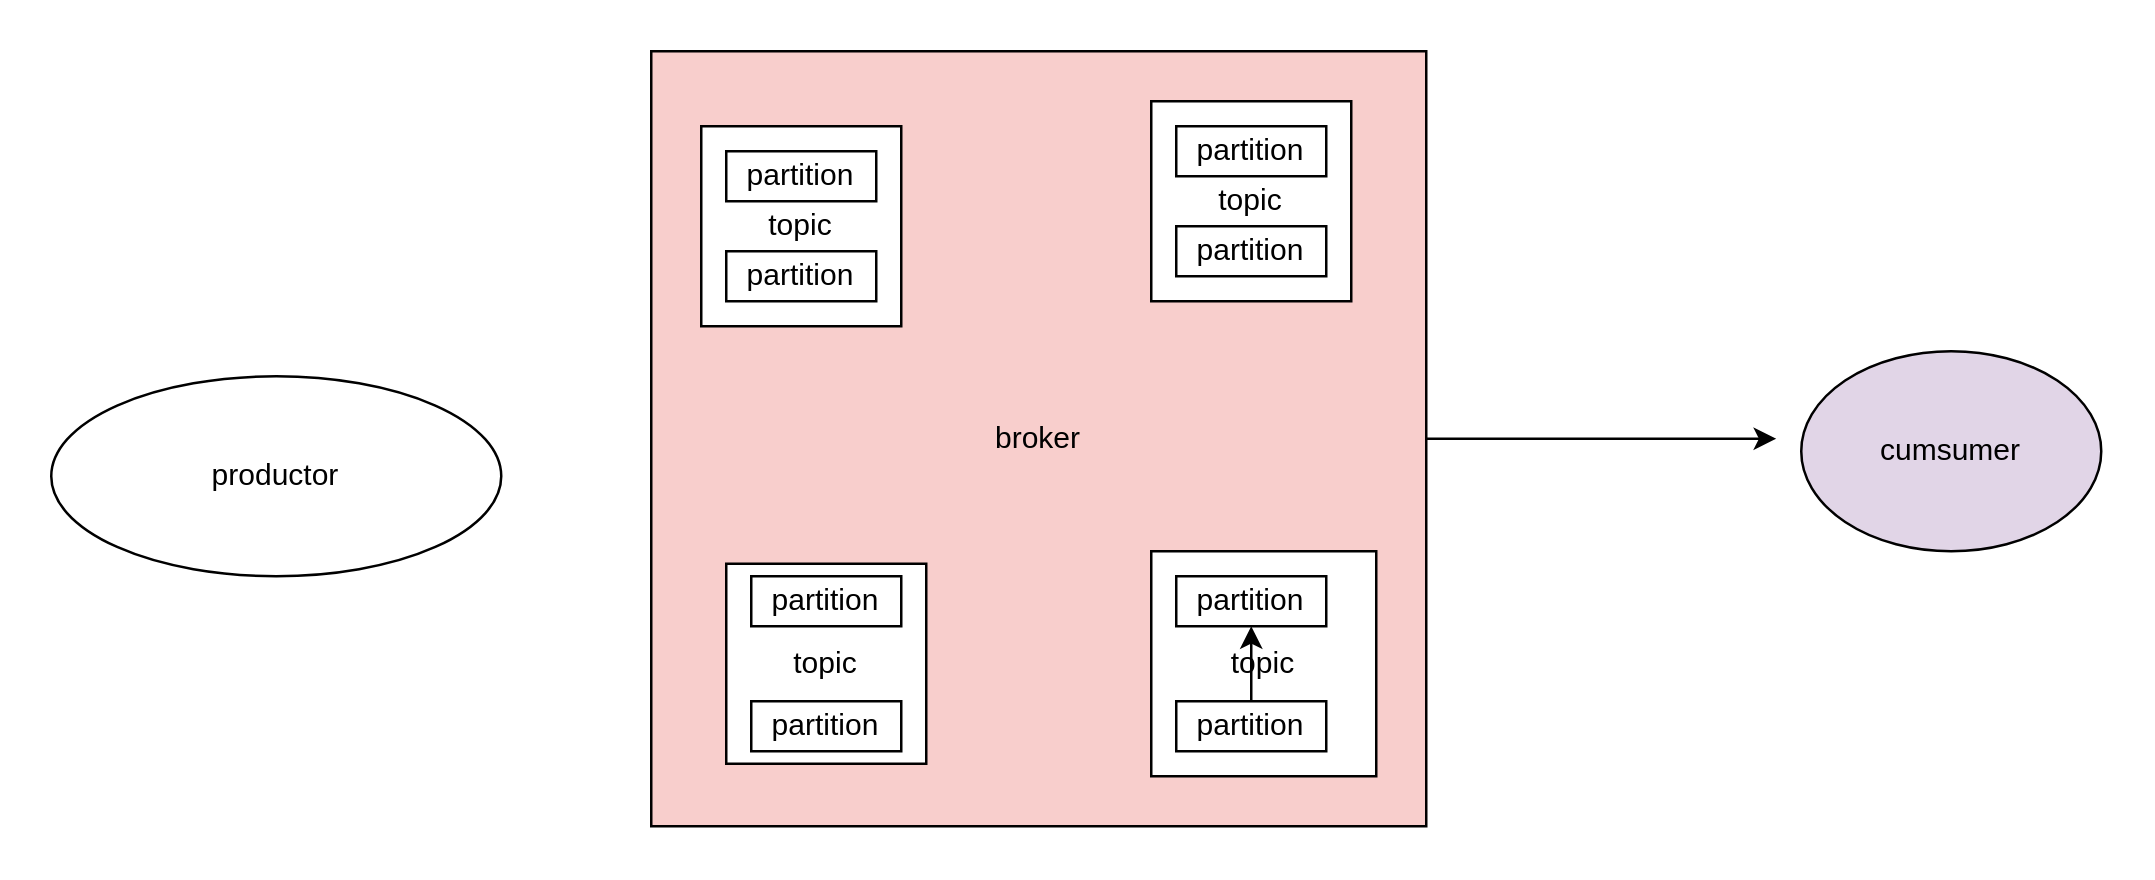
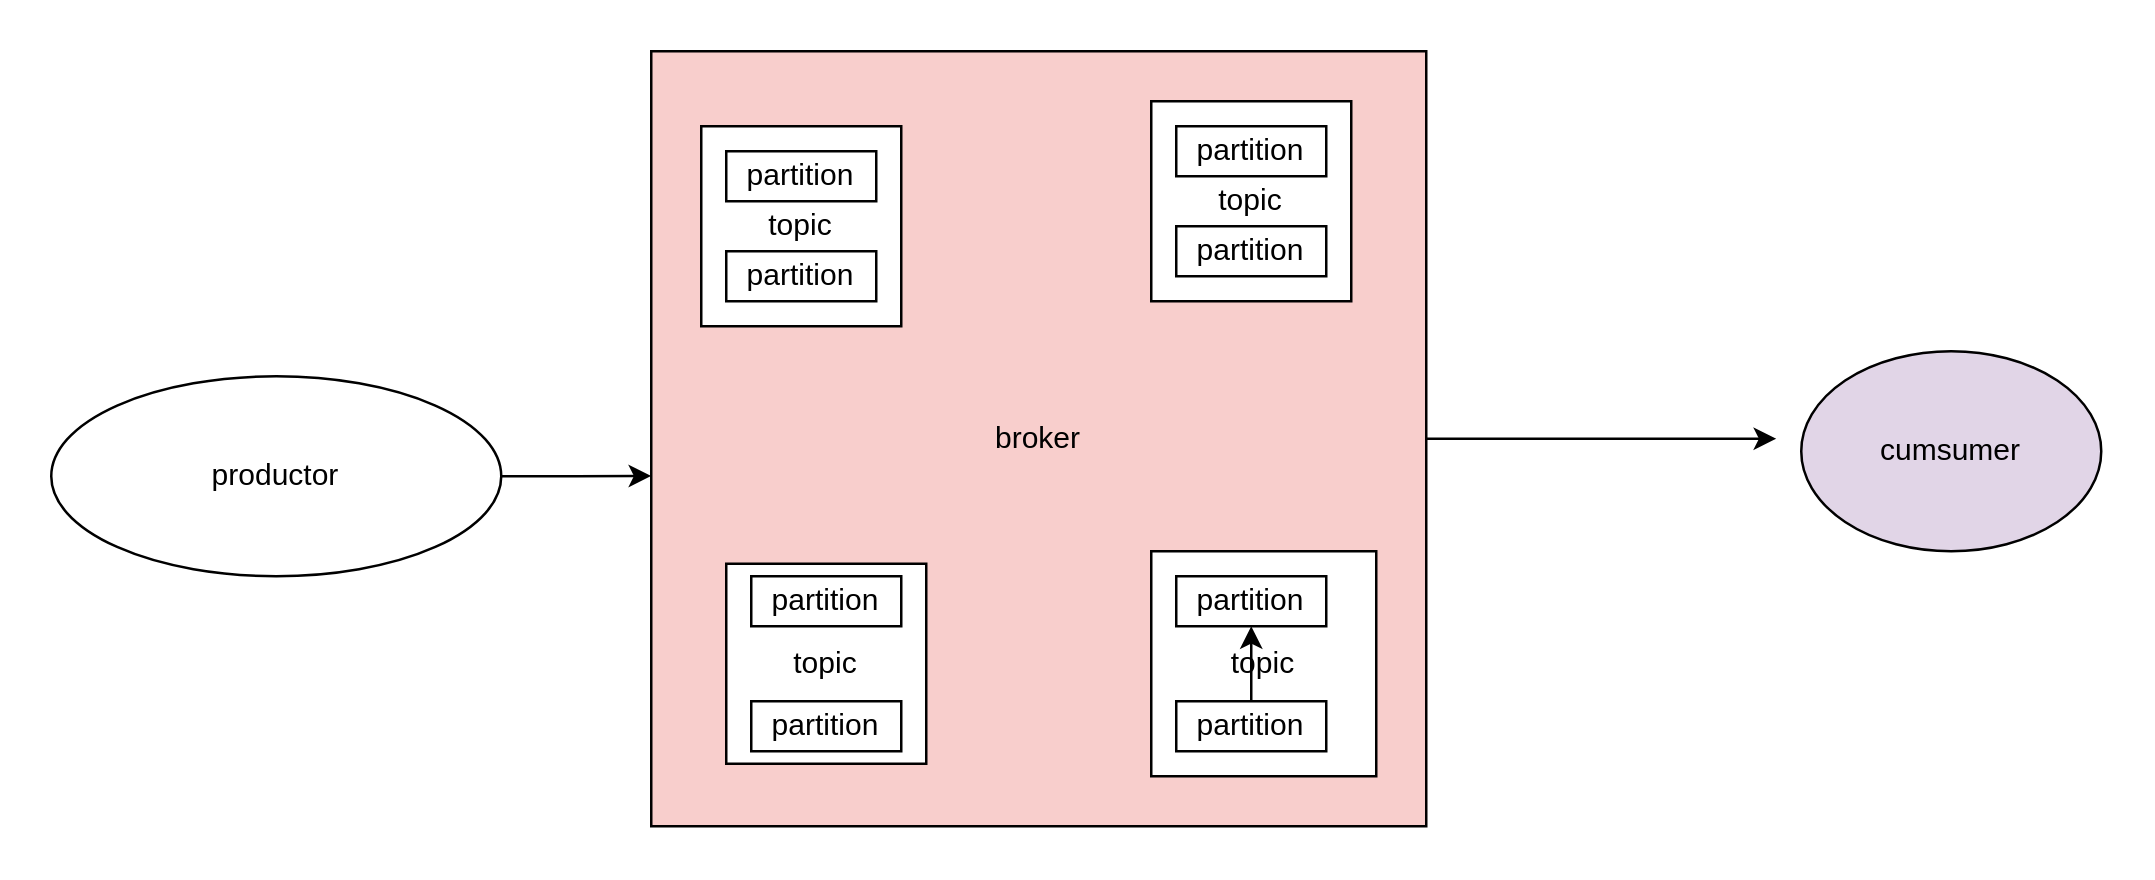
edge "productor" -> "broker": added
